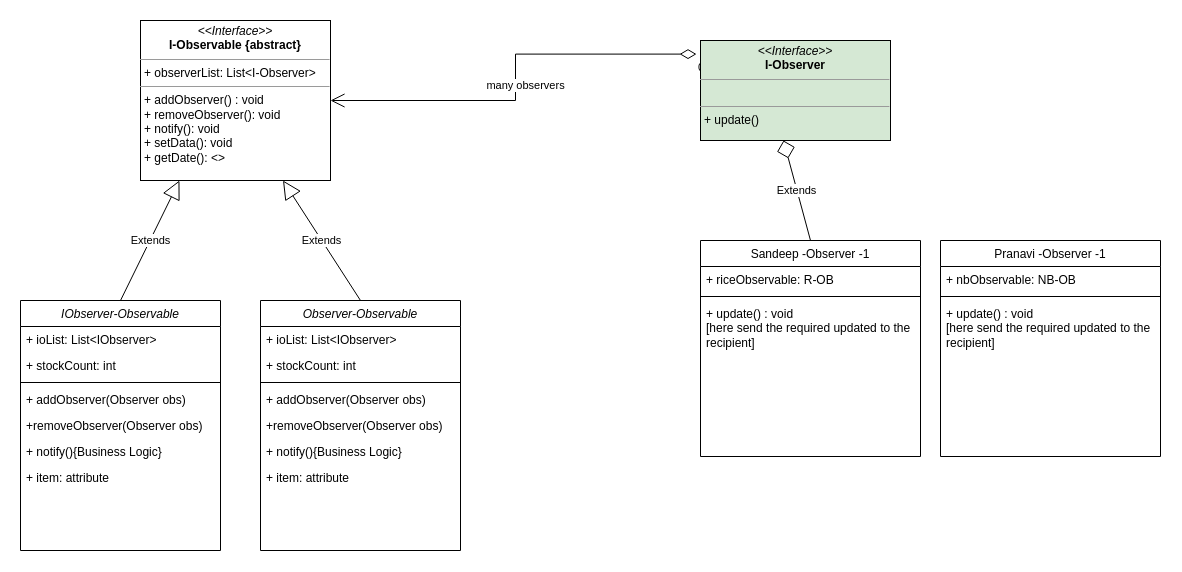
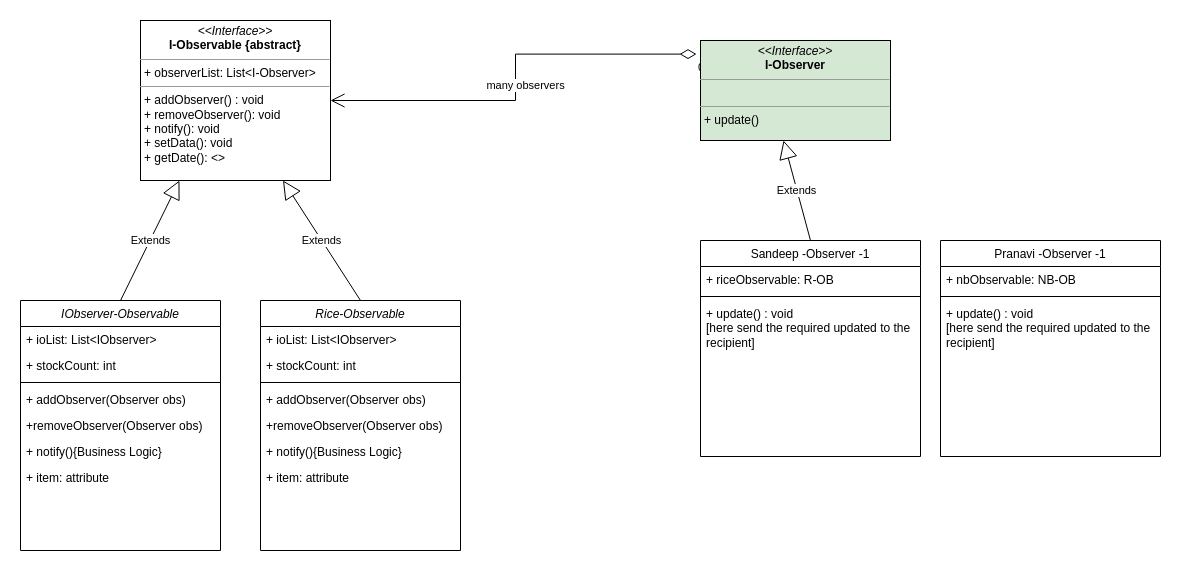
edge "Sandeep -Observer -1" -> "<<Interface>> I-Observer + update()": arrowhead diamond -> block
node "Observer-Observable": label "Observer-Observable" -> "Rice-Observable"
